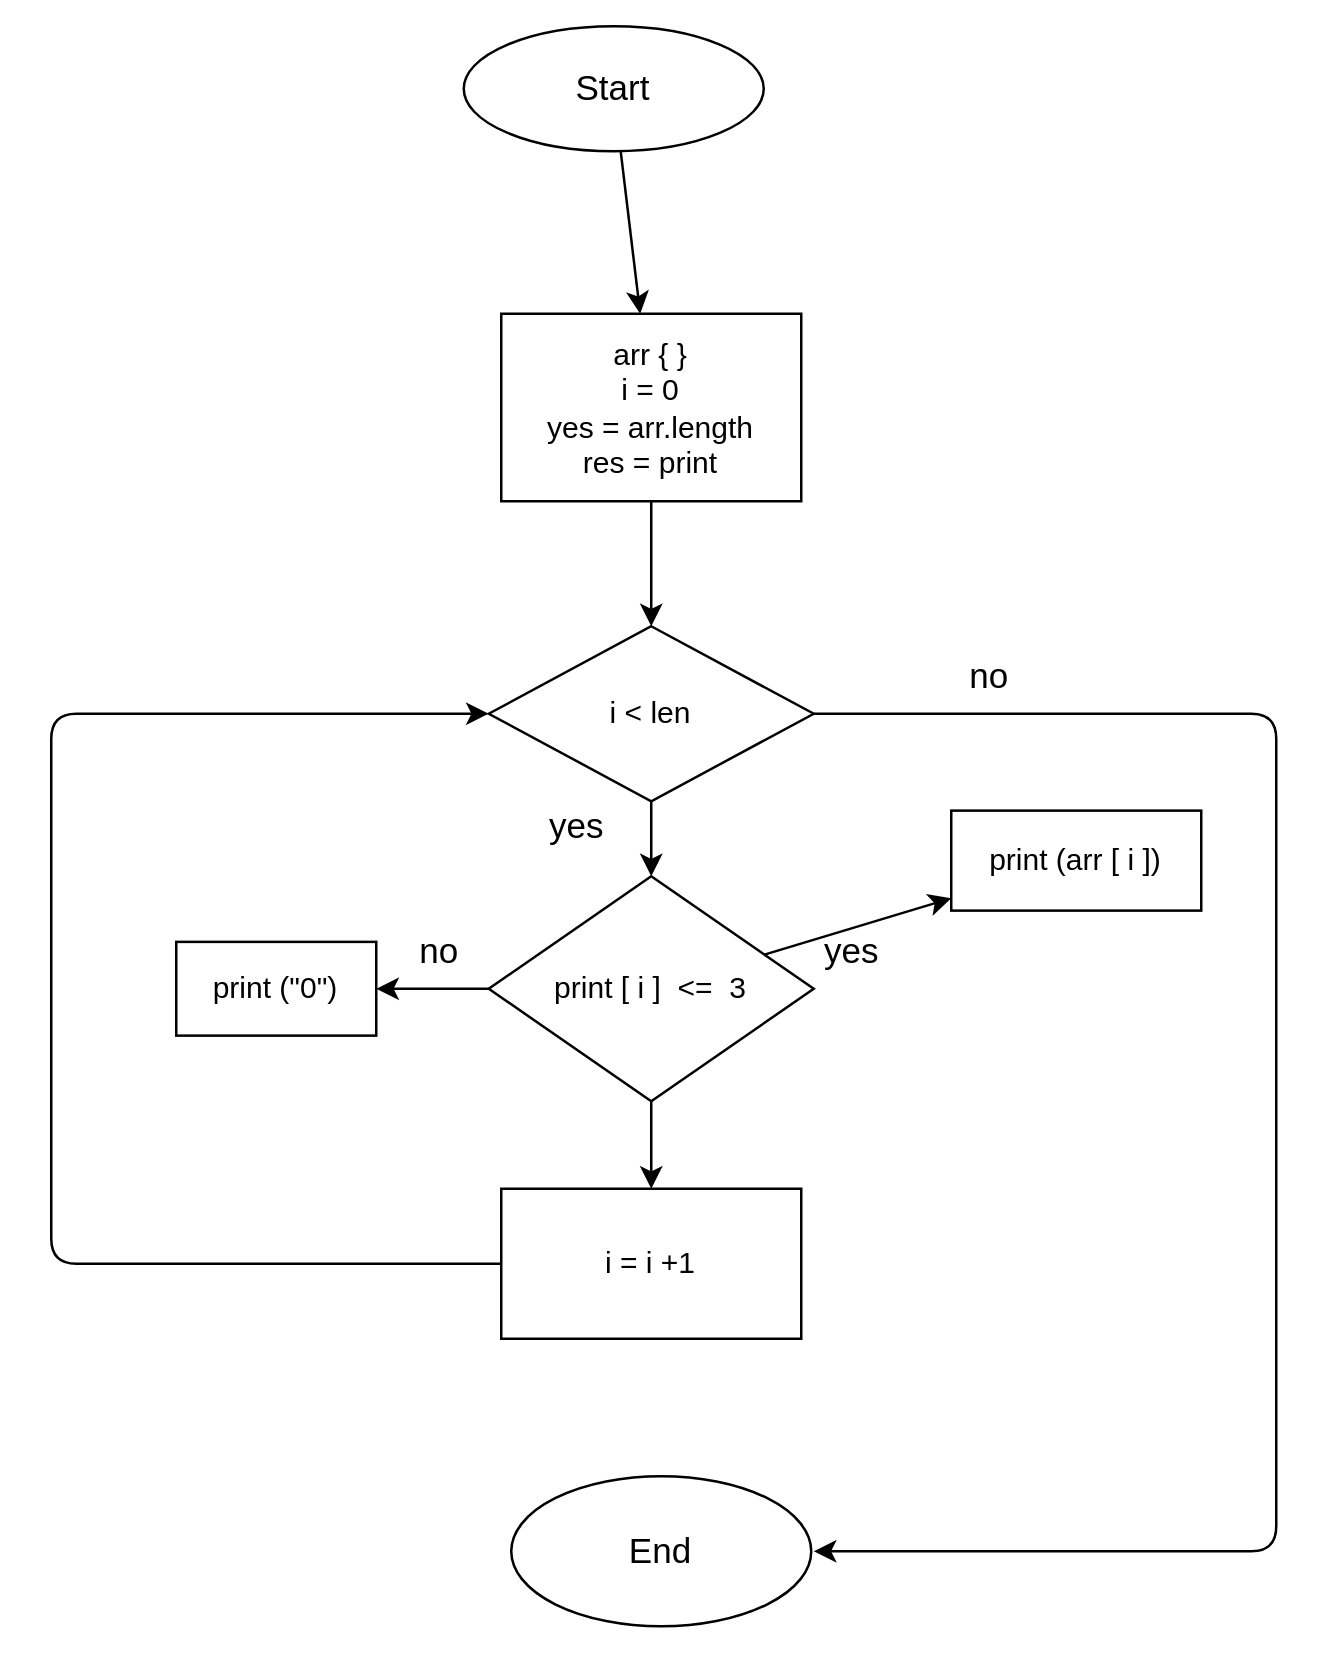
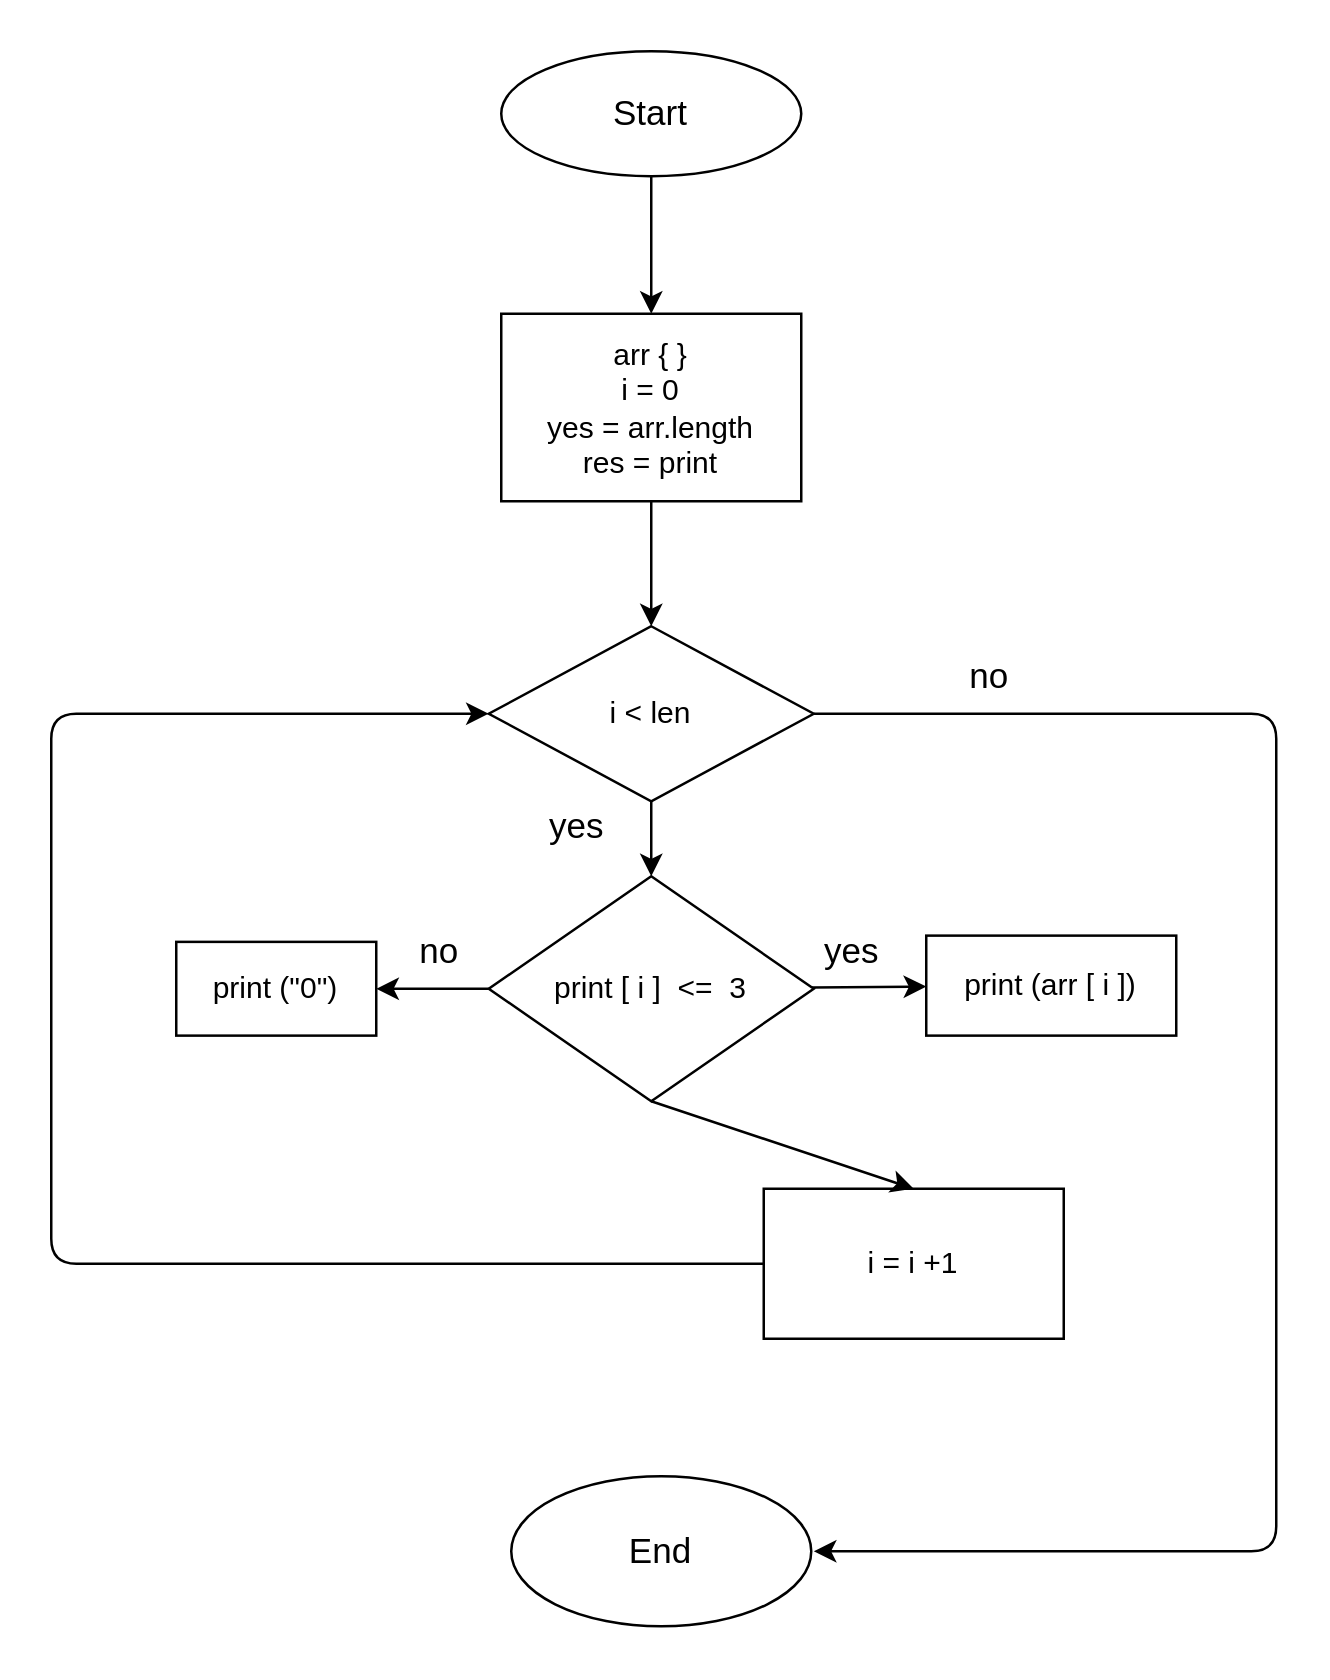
node "Start": moved (614, 89) -> (651, 114)
node "print (arr [ i ])": moved (1076, 861) -> (1051, 986)
node "i = i +1": moved (651, 1264) -> (914, 1264)
